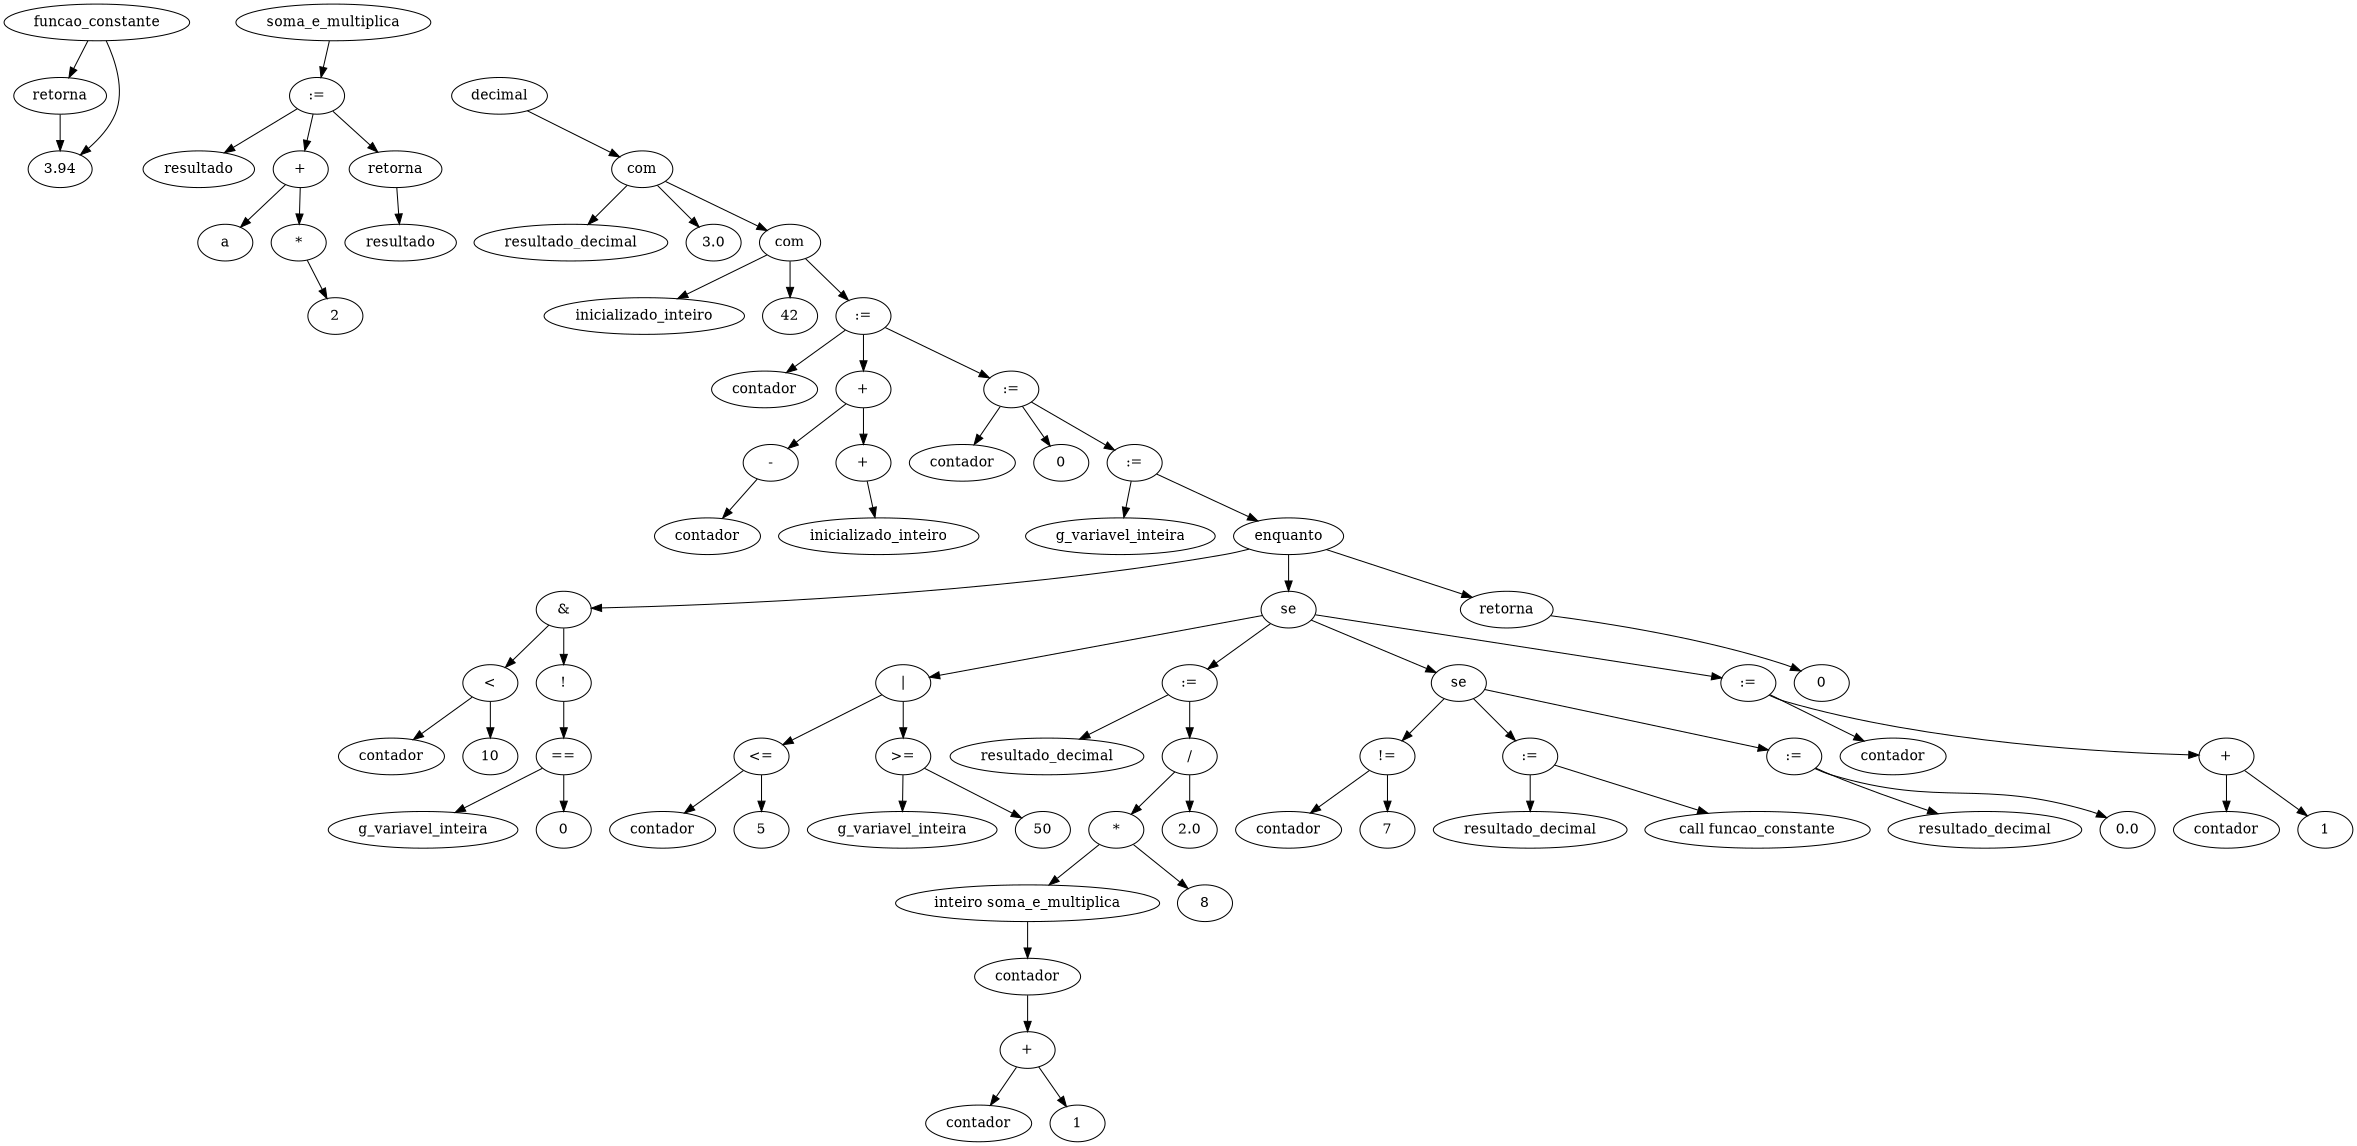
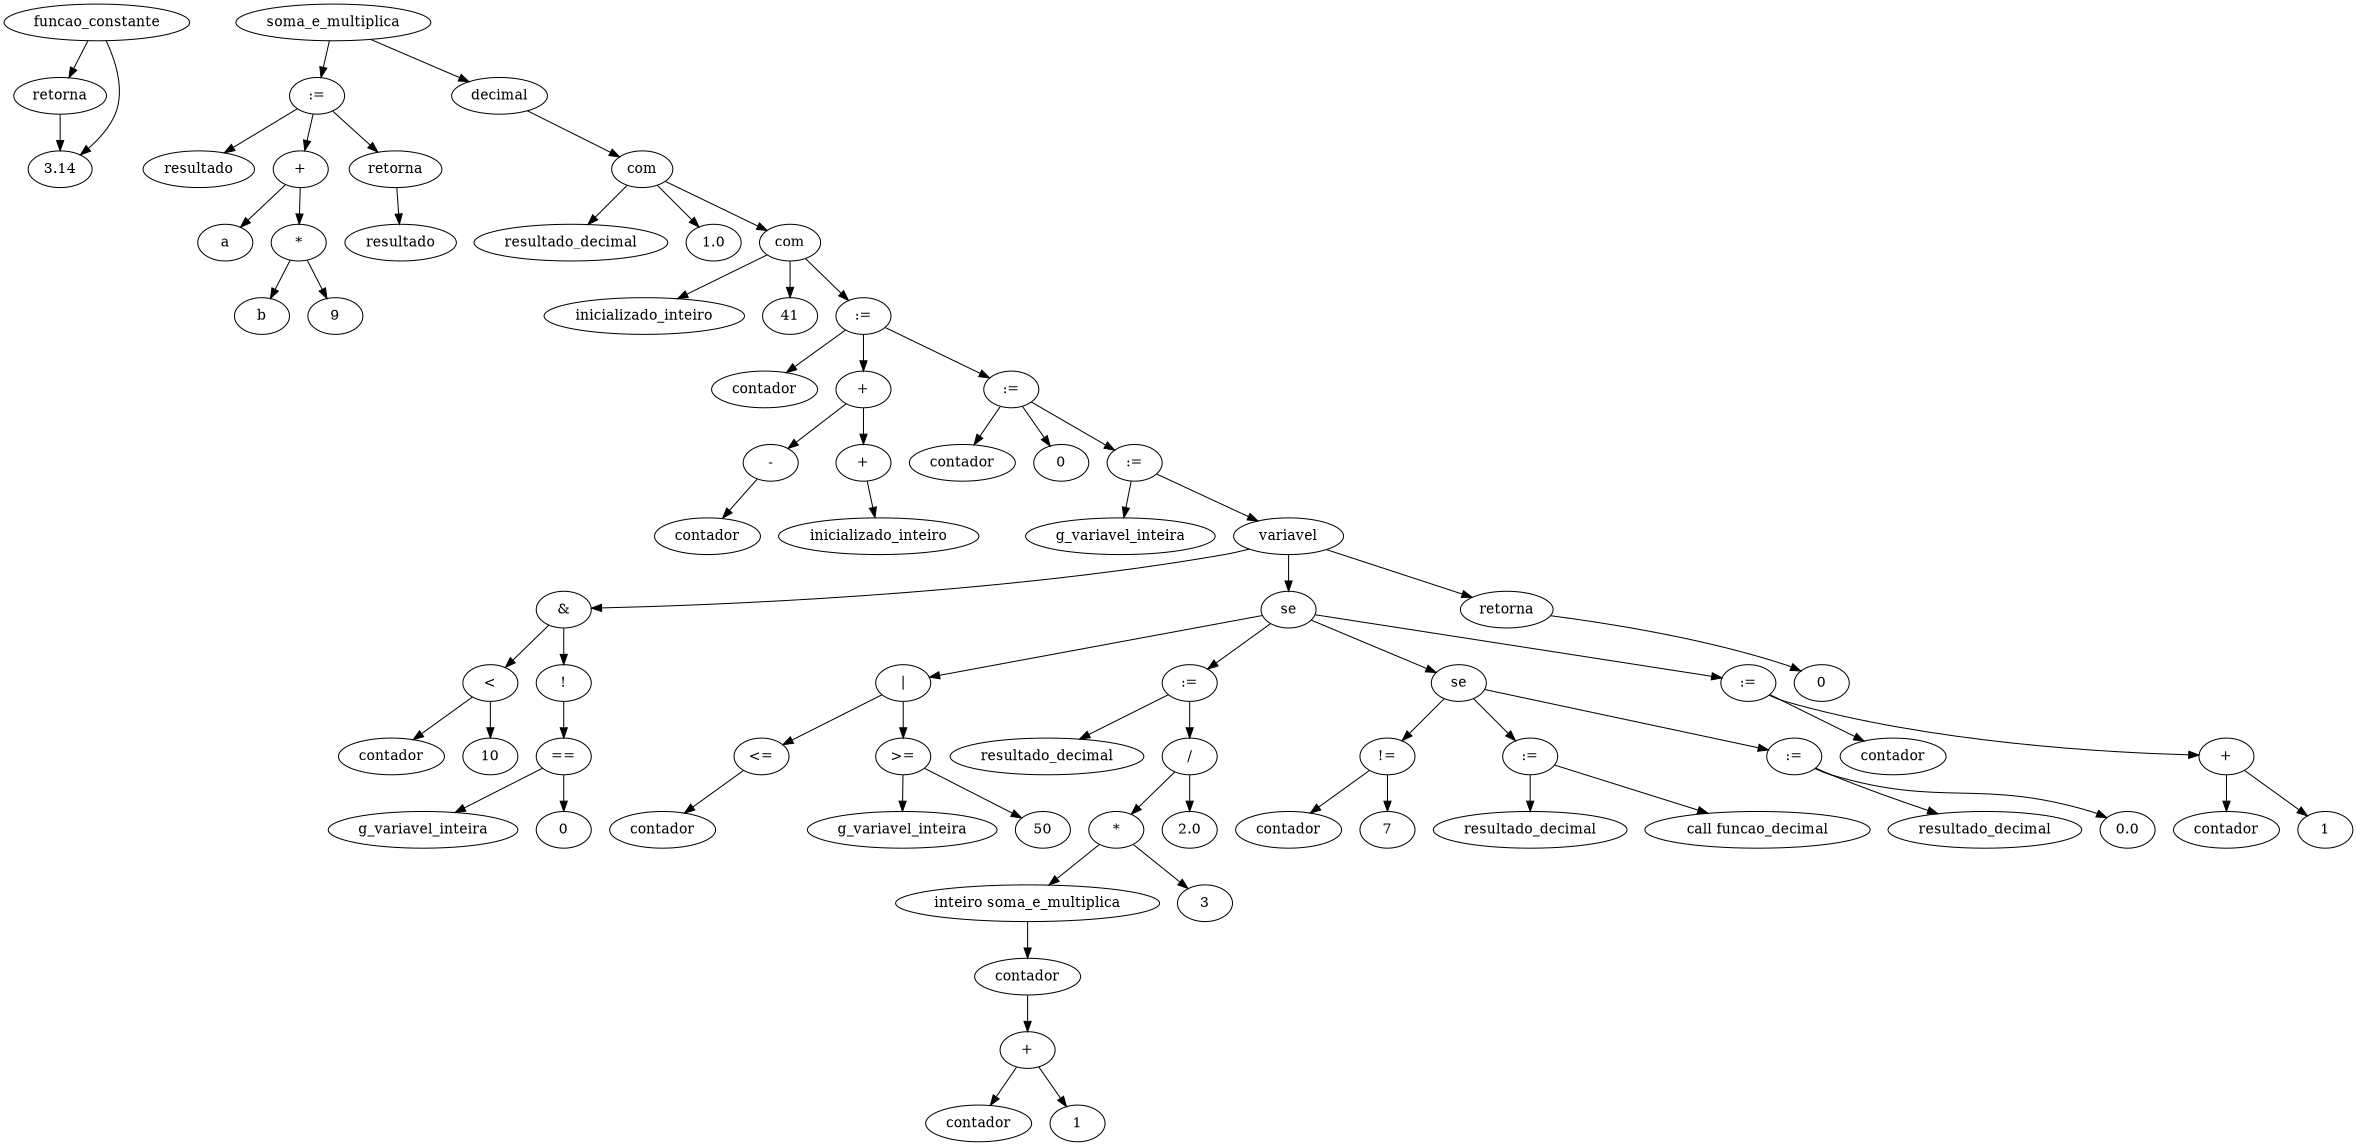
edge "soma_e_multiplica" -> "decimal": added
node "3.94": label "3.94" -> "3.14"
node "3.0": label "3.0" -> "1.0"
node "b": added
node "2": label "2" -> "9"
node "42": label "42" -> "41"
node "enquanto": label "enquanto" -> "variavel"
node "5": removed
node "call funcao_constante": label "call funcao_constante" -> "call funcao_decimal"
node "8": label "8" -> "3"
